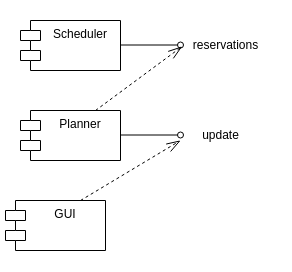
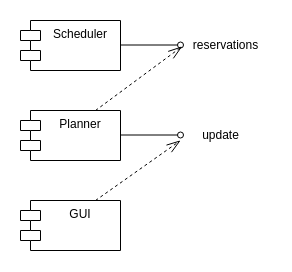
node "GUI": moved (56, 226) -> (71, 226)
